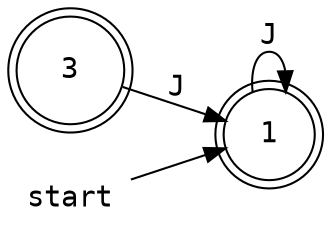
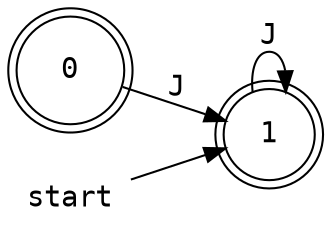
node "3": label "3" -> "0"
